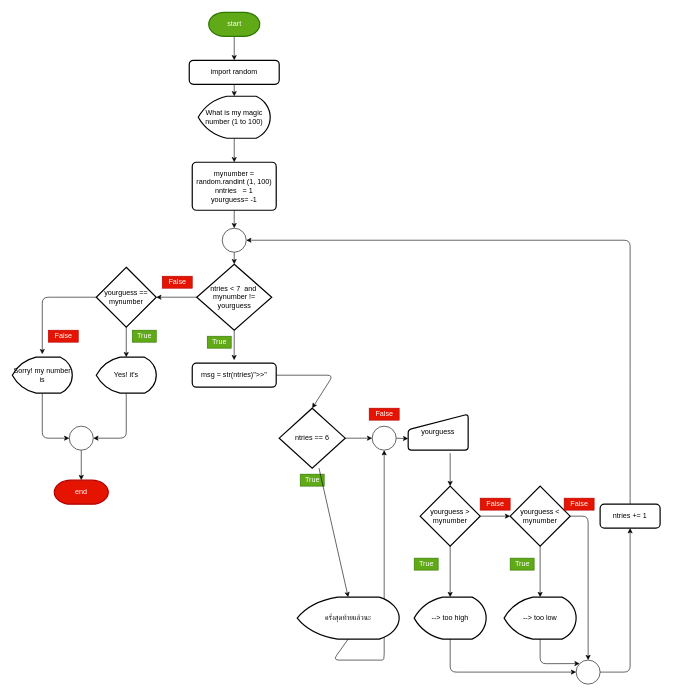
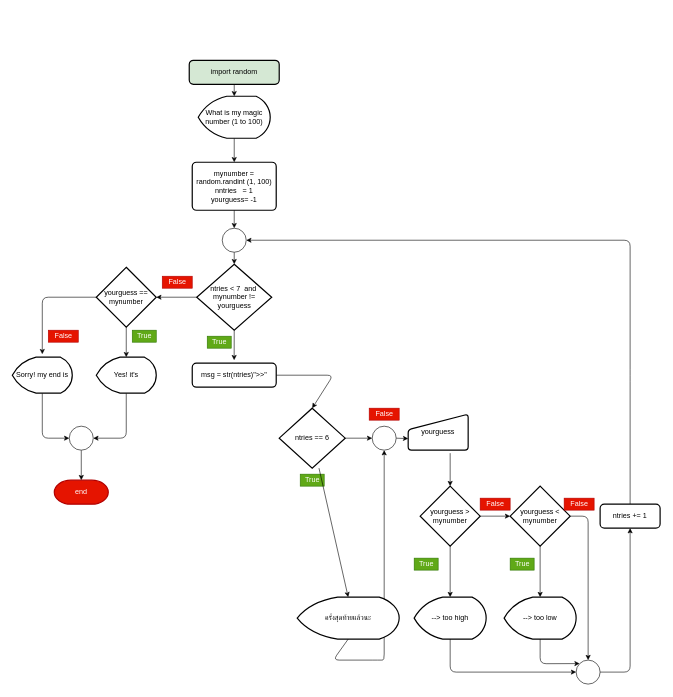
node "start": removed
edge "start" -> "import random": removed
node "import random": fillcolor #ffffff -> #d5e8d4
node "Sorry! my number is": label "Sorry! my number is" -> "Sorry! my end is"
